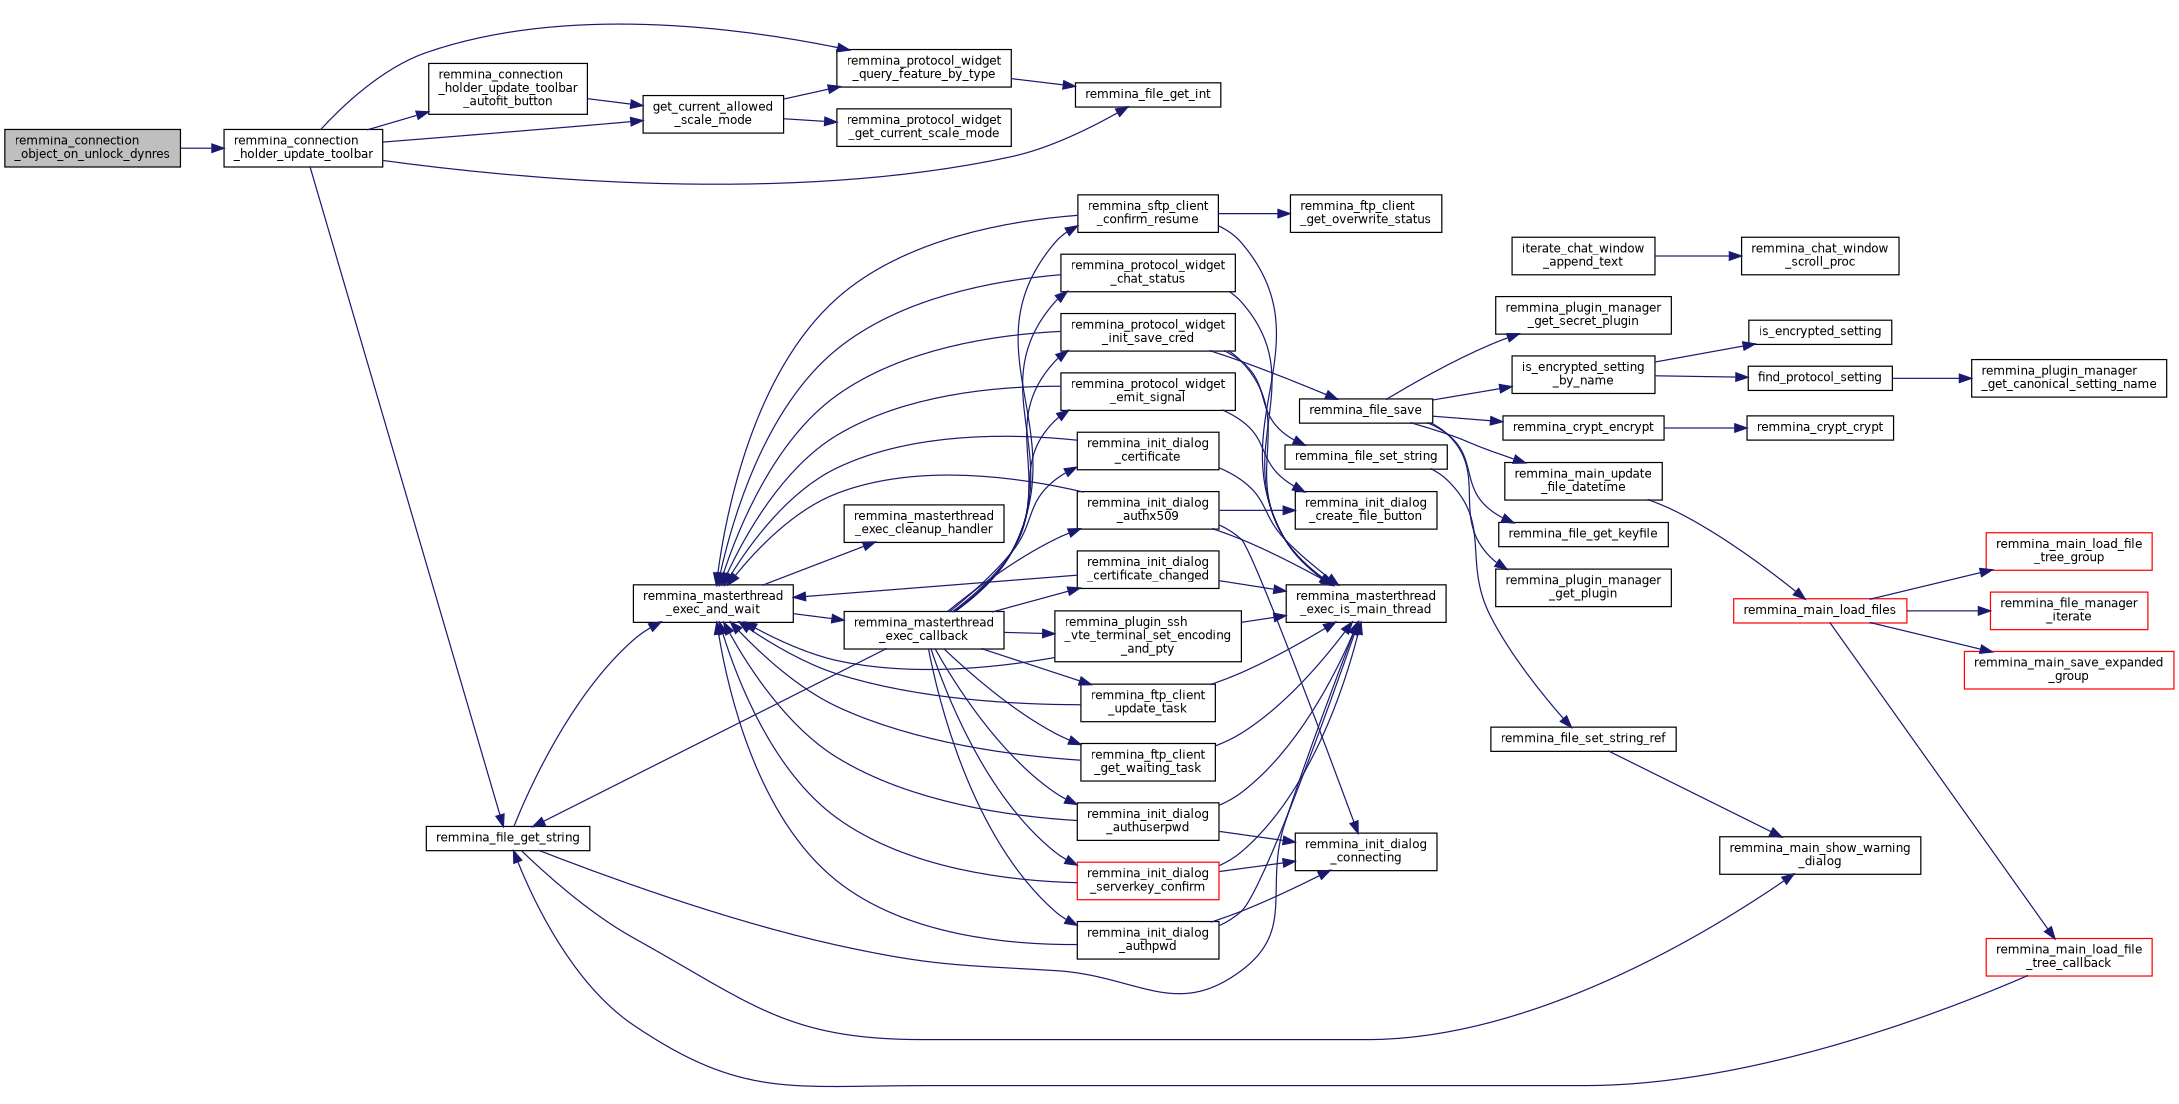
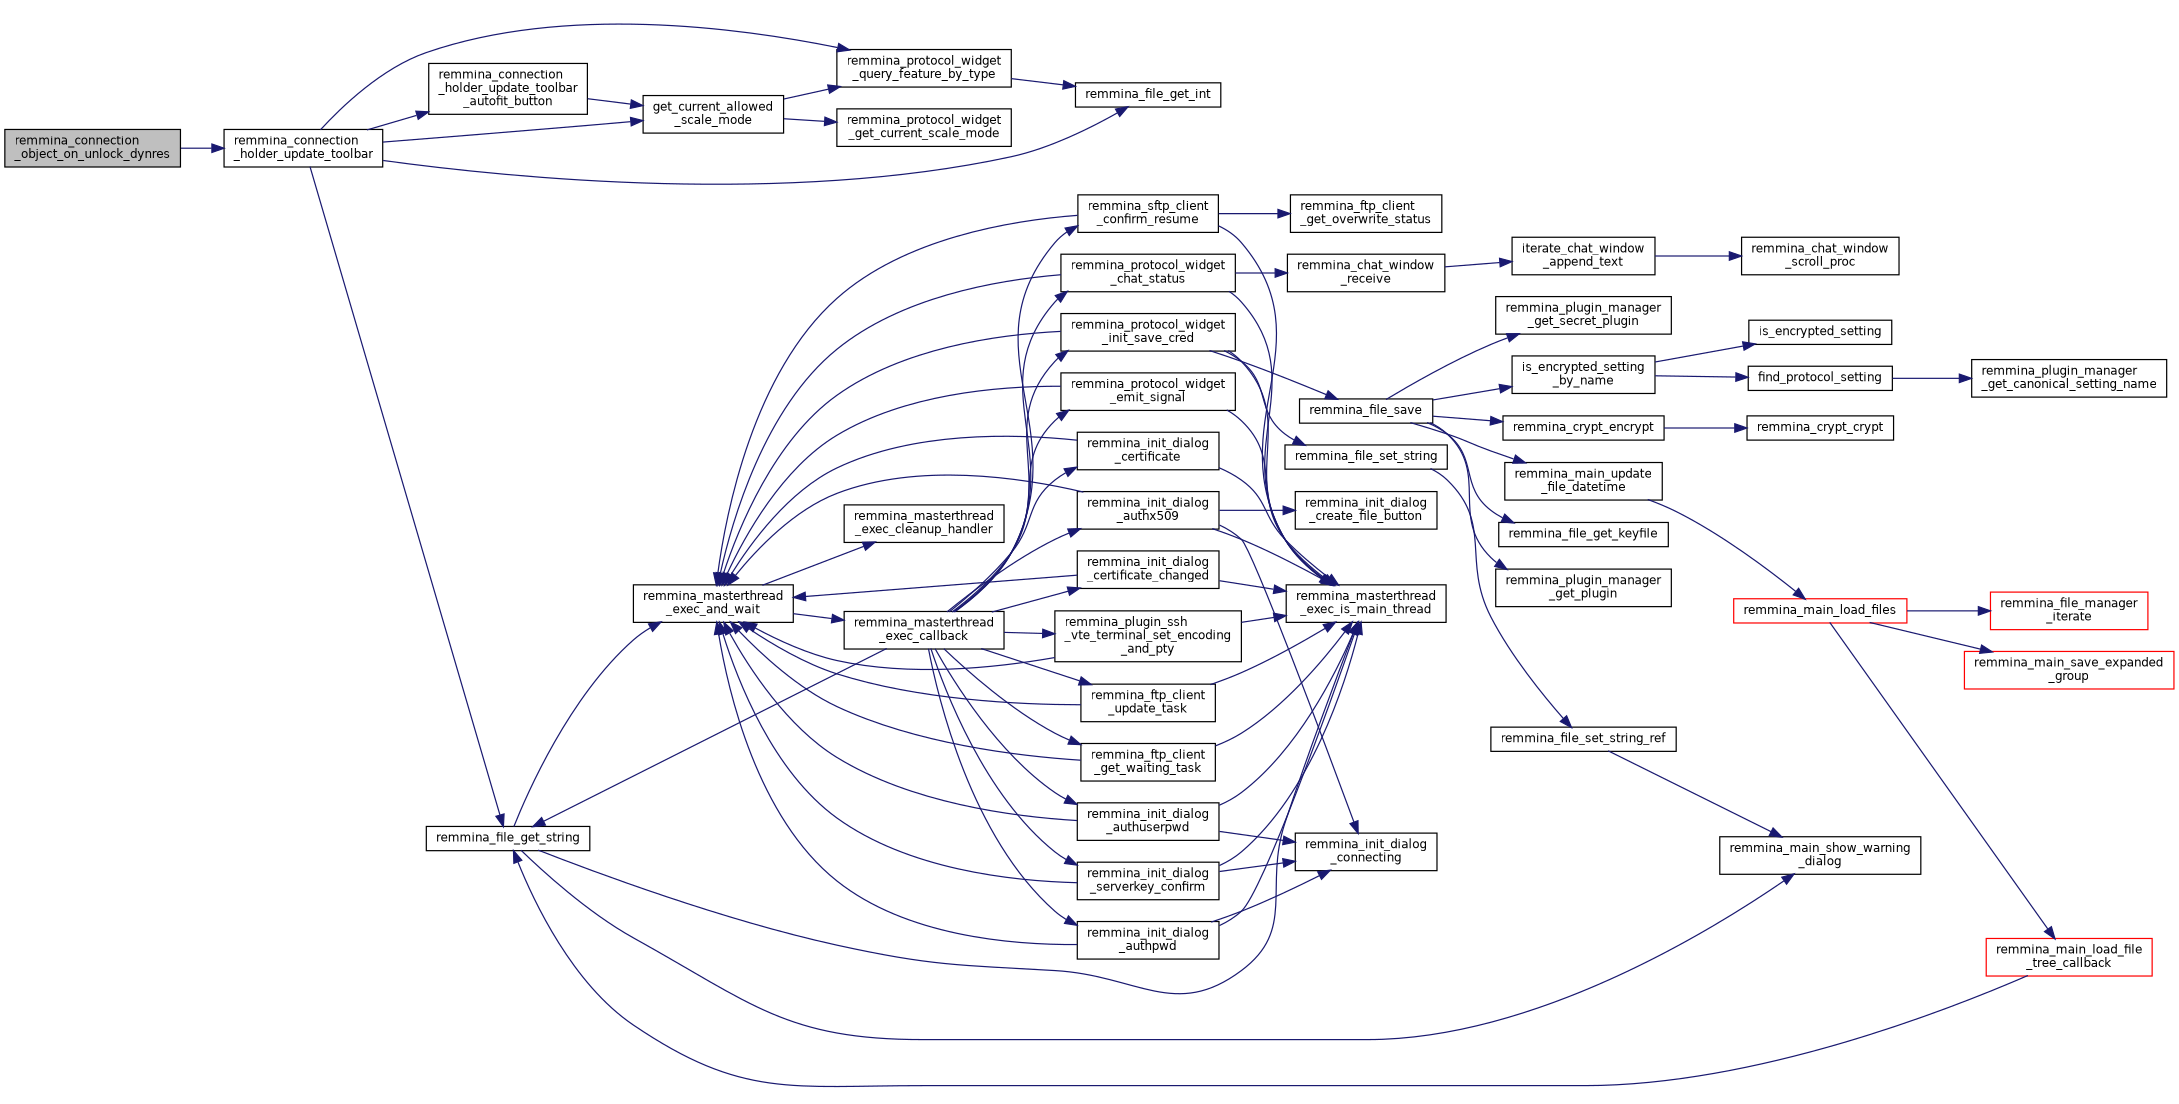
node "remmina_chat_window _receive": added
edge "remmina_protocol_widget _emit_signal" -> "remmina_init_dialog _create_file_button": now "remmina_protocol_widget _emit_signal" -> "remmina_masterthread _exec_is_main_thread"
node "remmina_main_load_file _tree_group": removed
node "remmina_init_dialog _serverkey_confirm": color red -> black
